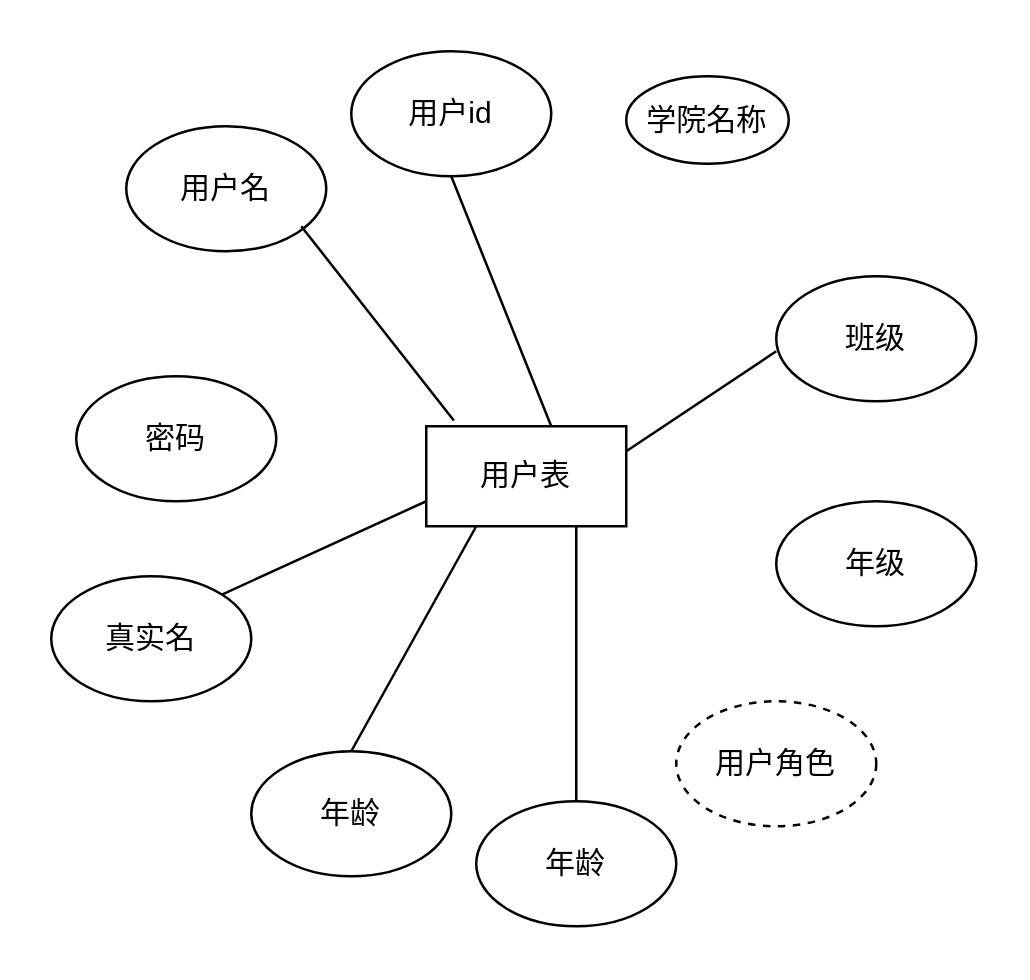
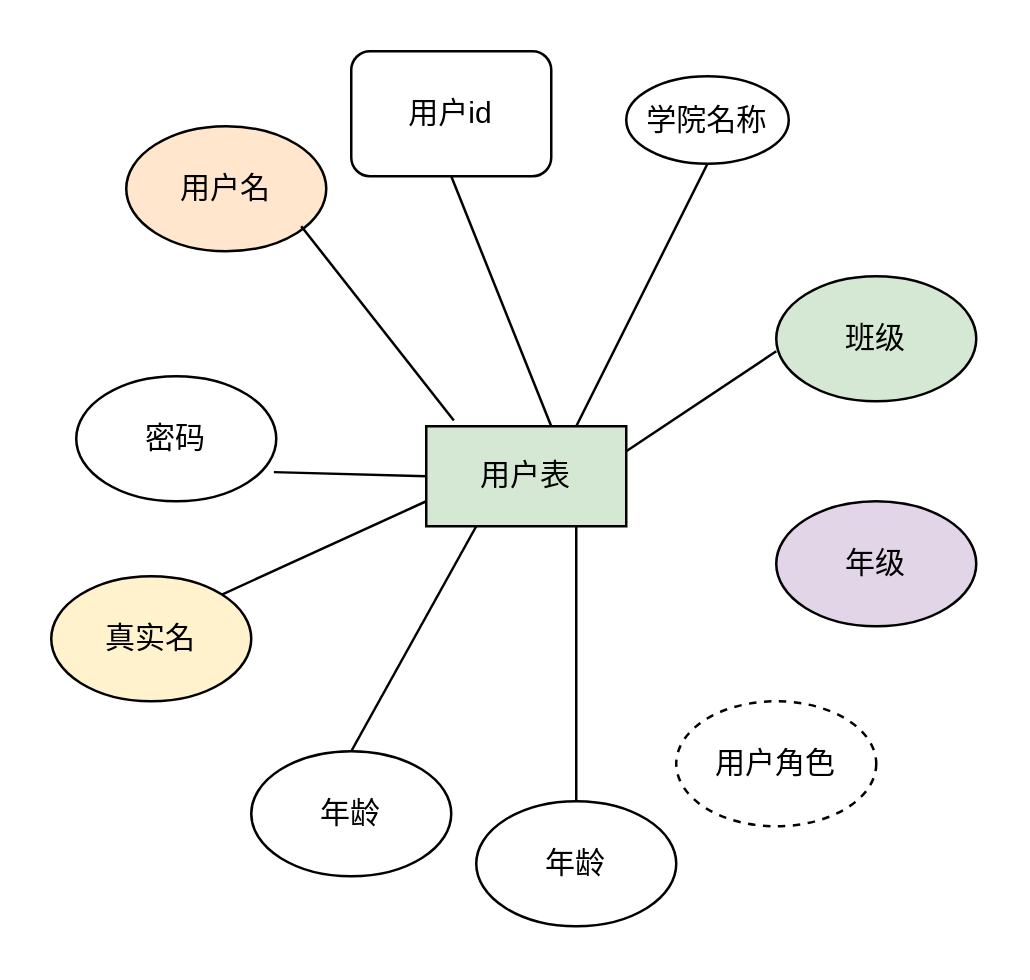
node "用户id": shape ellipse -> rounded rectangle
node "用户名": fillcolor #ffffff -> #ffe6cc
edge "学院名称" -- "用户表": added
node "班级": fillcolor #ffffff -> #d5e8d4
edge "密码" -- "用户表": added
node "用户表": fillcolor #ffffff -> #d5e8d4
node "年级": fillcolor #ffffff -> #e1d5e7
node "真实名": fillcolor #ffffff -> #fff2cc
